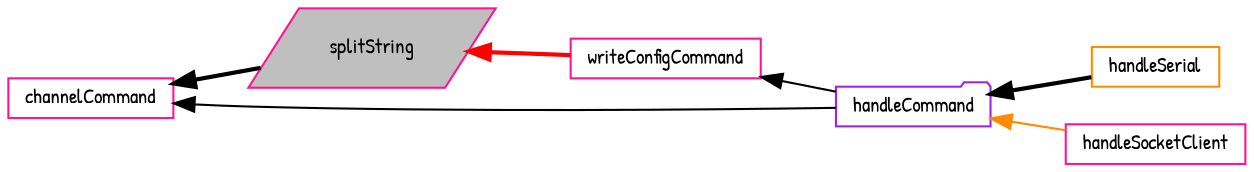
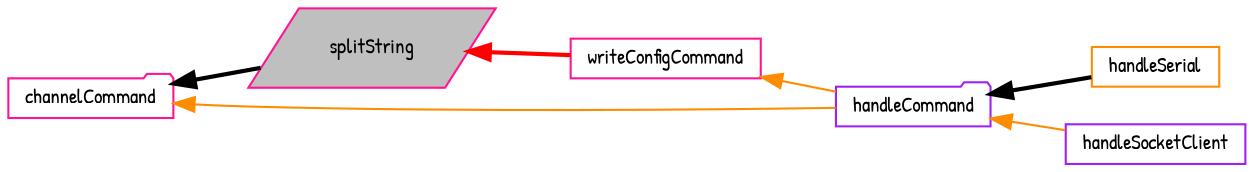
edge "handleCommand" -> "writeConfigCommand": color black -> darkorange
node "channelCommand": shape box -> folder
edge "handleCommand" -> "channelCommand": color black -> darkorange
node "handleSocketClient": color deeppink -> purple
